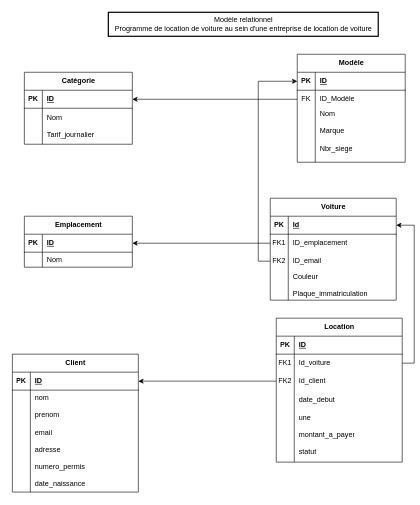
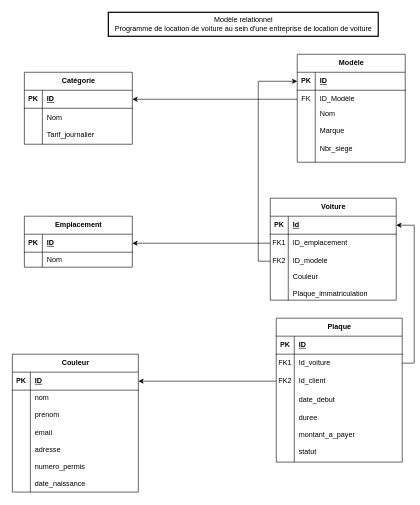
node "ID_email": label "ID_email" -> "ID_modele"
node "Location": label "Location" -> "Plaque"
node "Client": label "Client" -> "Couleur"
node "date_debut une montant_a_payer statut": label "date_debut une montant_a_payer statut" -> "date_debut duree montant_a_payer statut"
